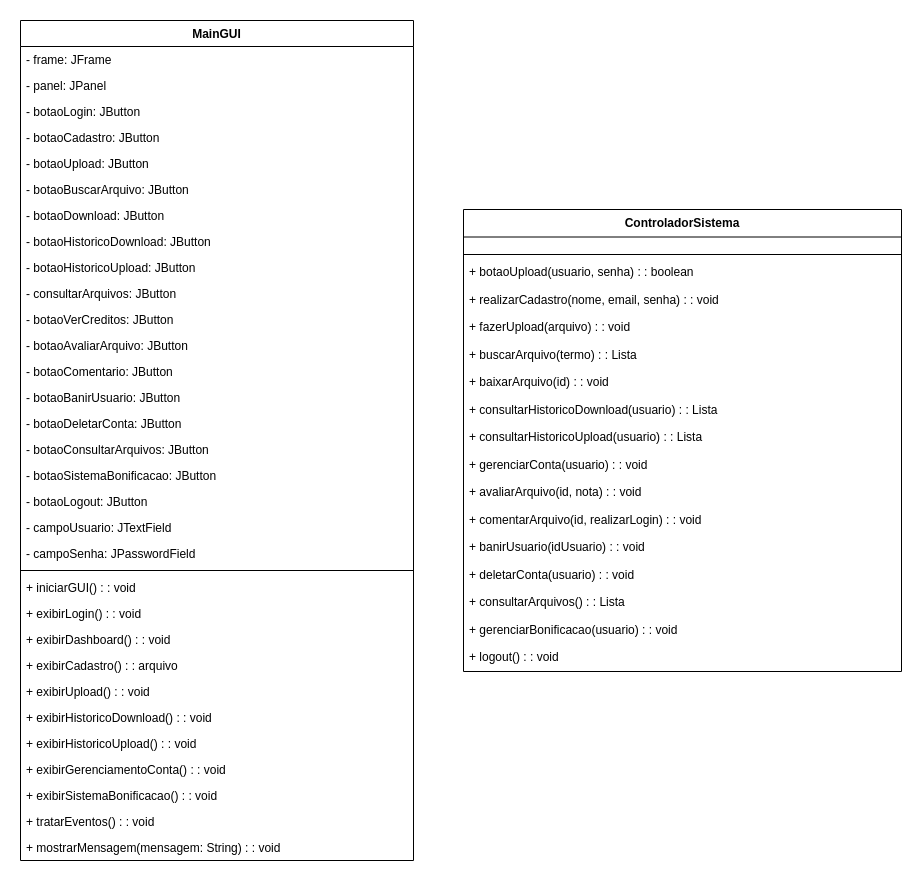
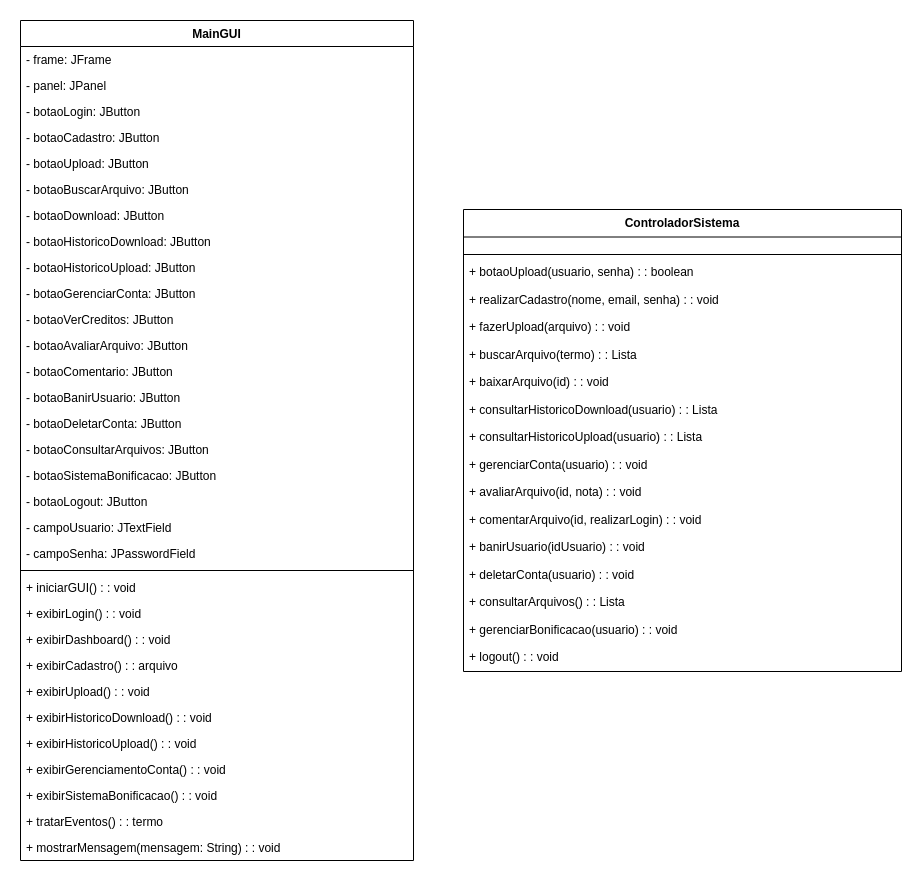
node "- consultarArquivos: JButton": label "- consultarArquivos: JButton" -> "- botaoGerenciarConta: JButton"
node "+ tratarEventos() : : void": label "+ tratarEventos() : : void" -> "+ tratarEventos() : : termo"
